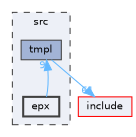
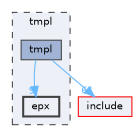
cluster "src": label "src" -> "tmpl"
edge "epx" -> "tmpl": reversed
